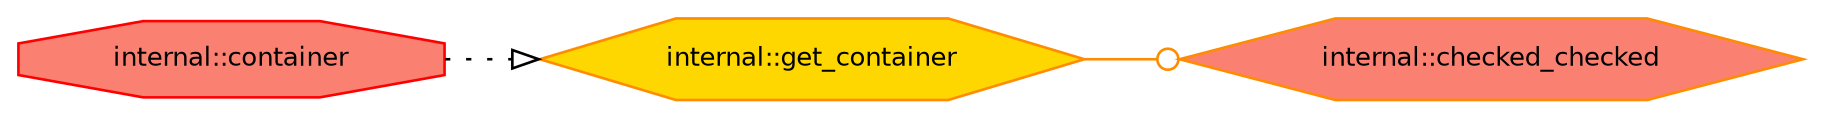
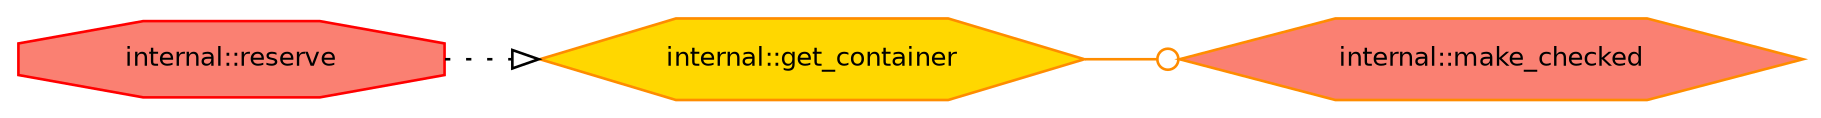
node "internal::container": label "internal::container" -> "internal::reserve"
node "internal::checked_checked": label "internal::checked_checked" -> "internal::make_checked"
